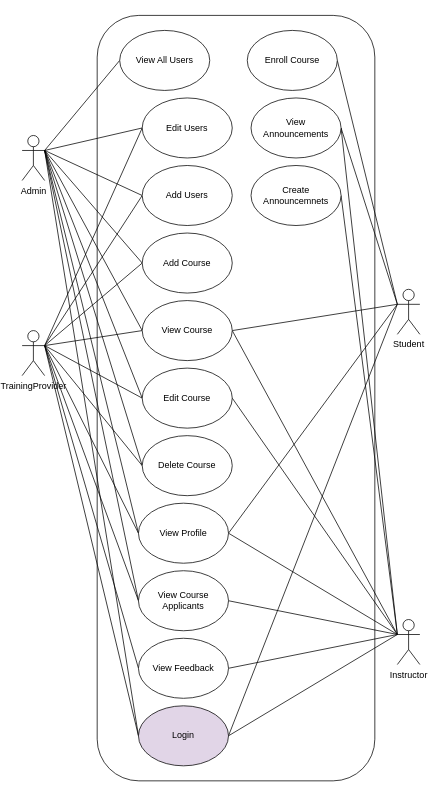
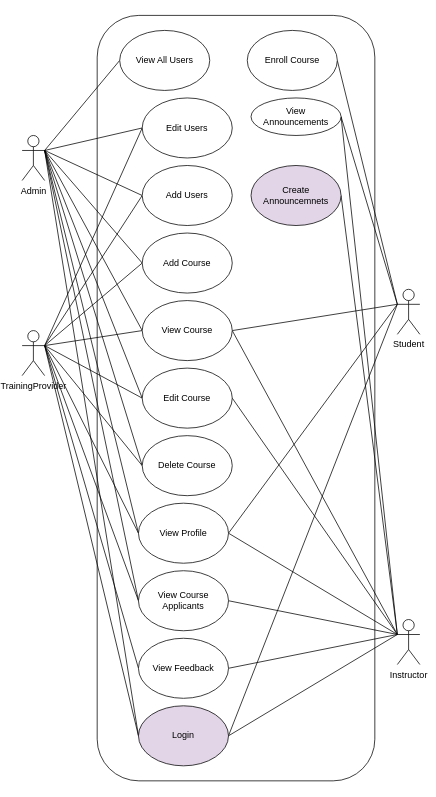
node "View Announcements": size 90x60 -> 90x38
node "Create Announcemnets": fillcolor #ffffff -> #e1d5e7
